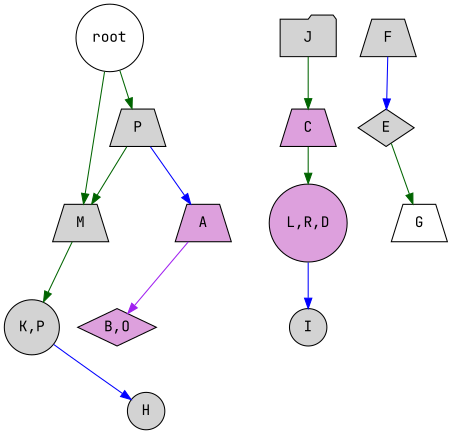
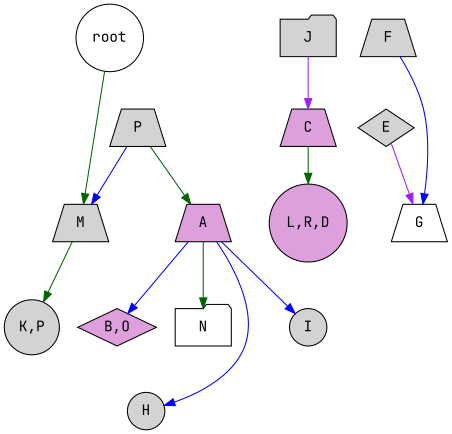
edge "J" -> "C": color darkgreen -> purple
edge "F" -> "E": now "F" -> "G"
edge "root" -> "P": removed
edge "E" -> "G": color darkgreen -> purple
edge "P" -> "M": color darkgreen -> blue
edge "P" -> "A": color blue -> darkgreen
edge "A" -> "B,O": color purple -> blue
edge "L,R,D" -> "I": now "A" -> "I"
node "N": added
edge "K,P" -> "H": now "A" -> "H"
